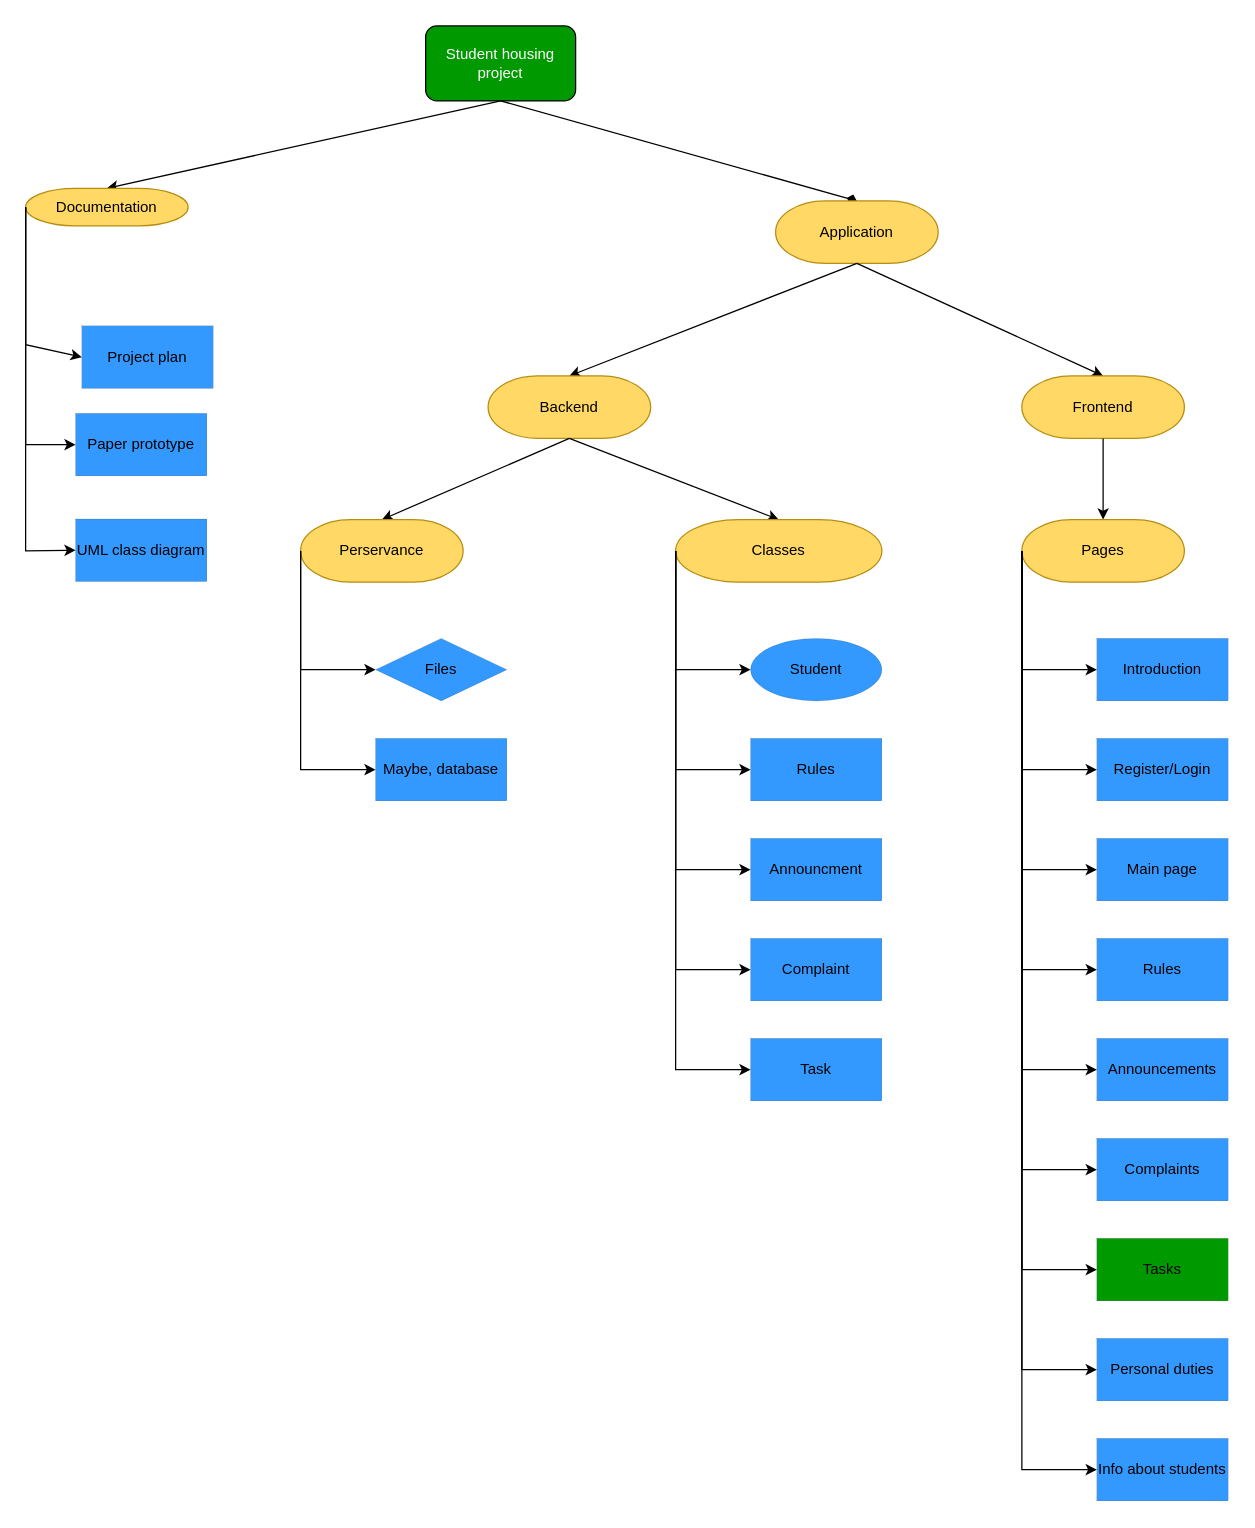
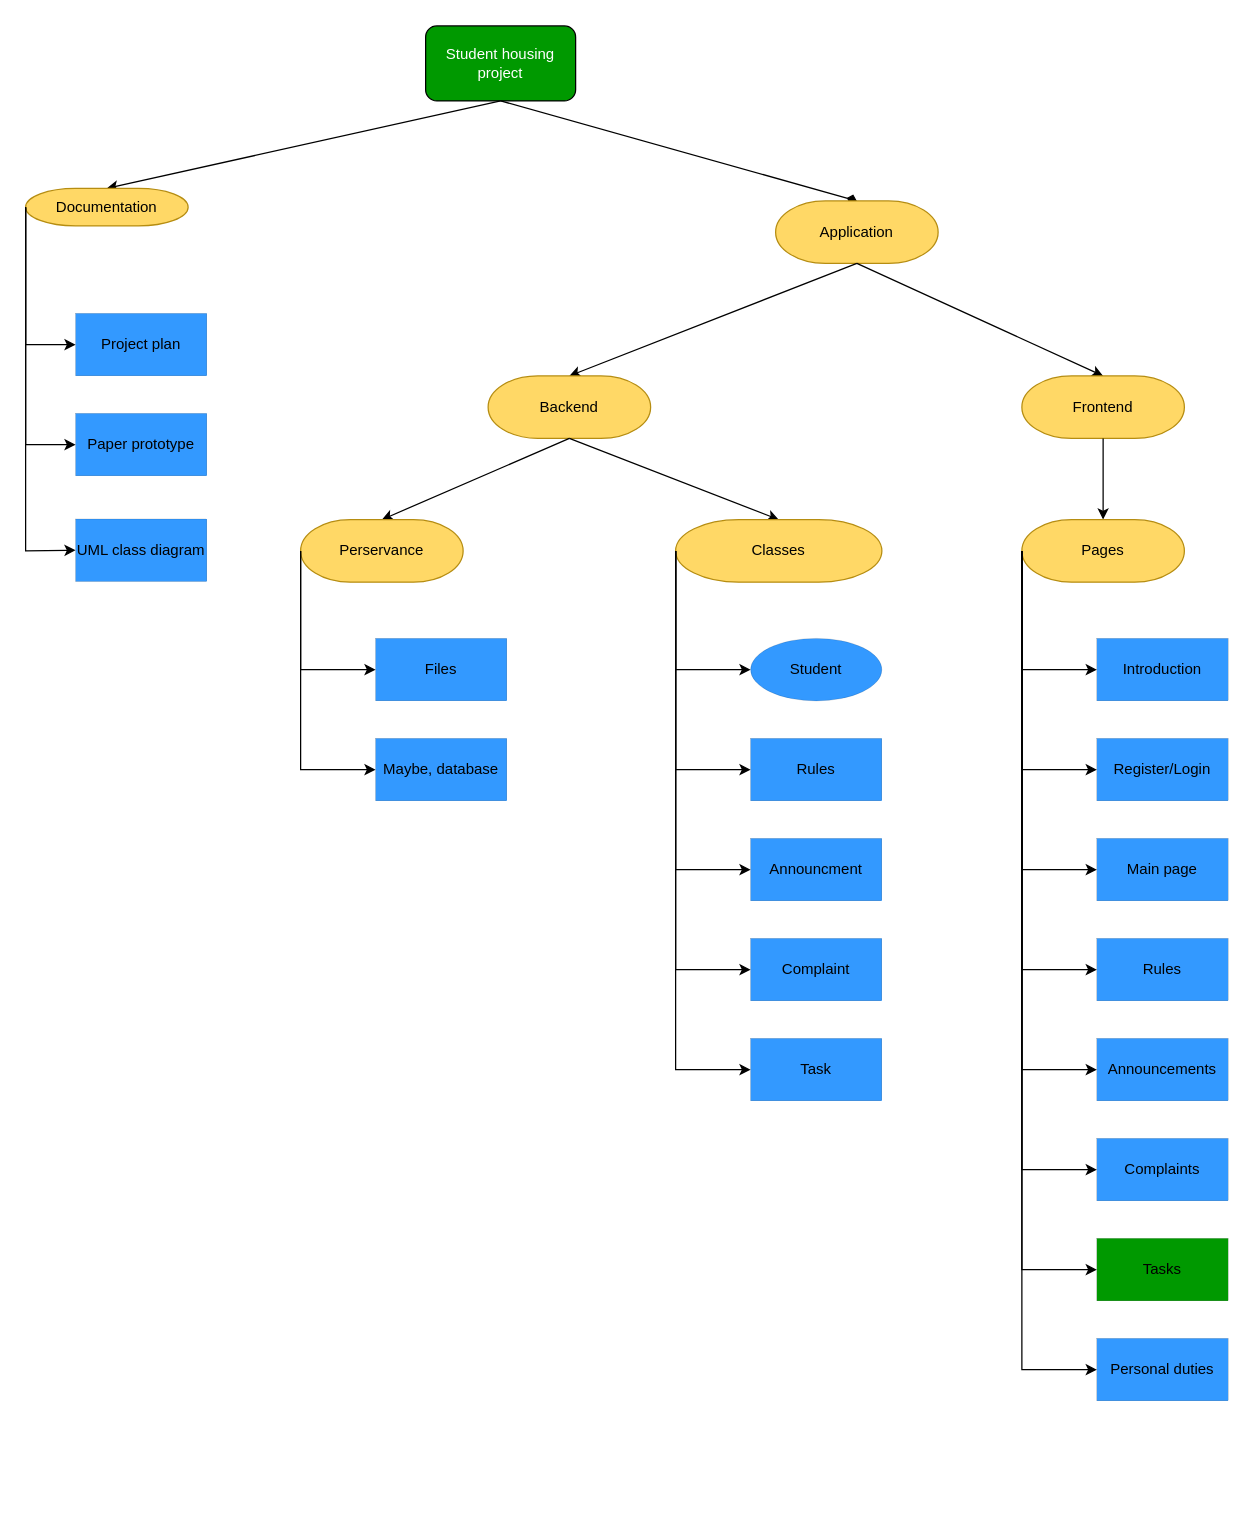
node "Project plan": moved (148, 357) -> (141, 344)
node "Files": shape diamond -> rectangle
edge "Pages" -> "Info about students": removed
node "Info about students": removed
